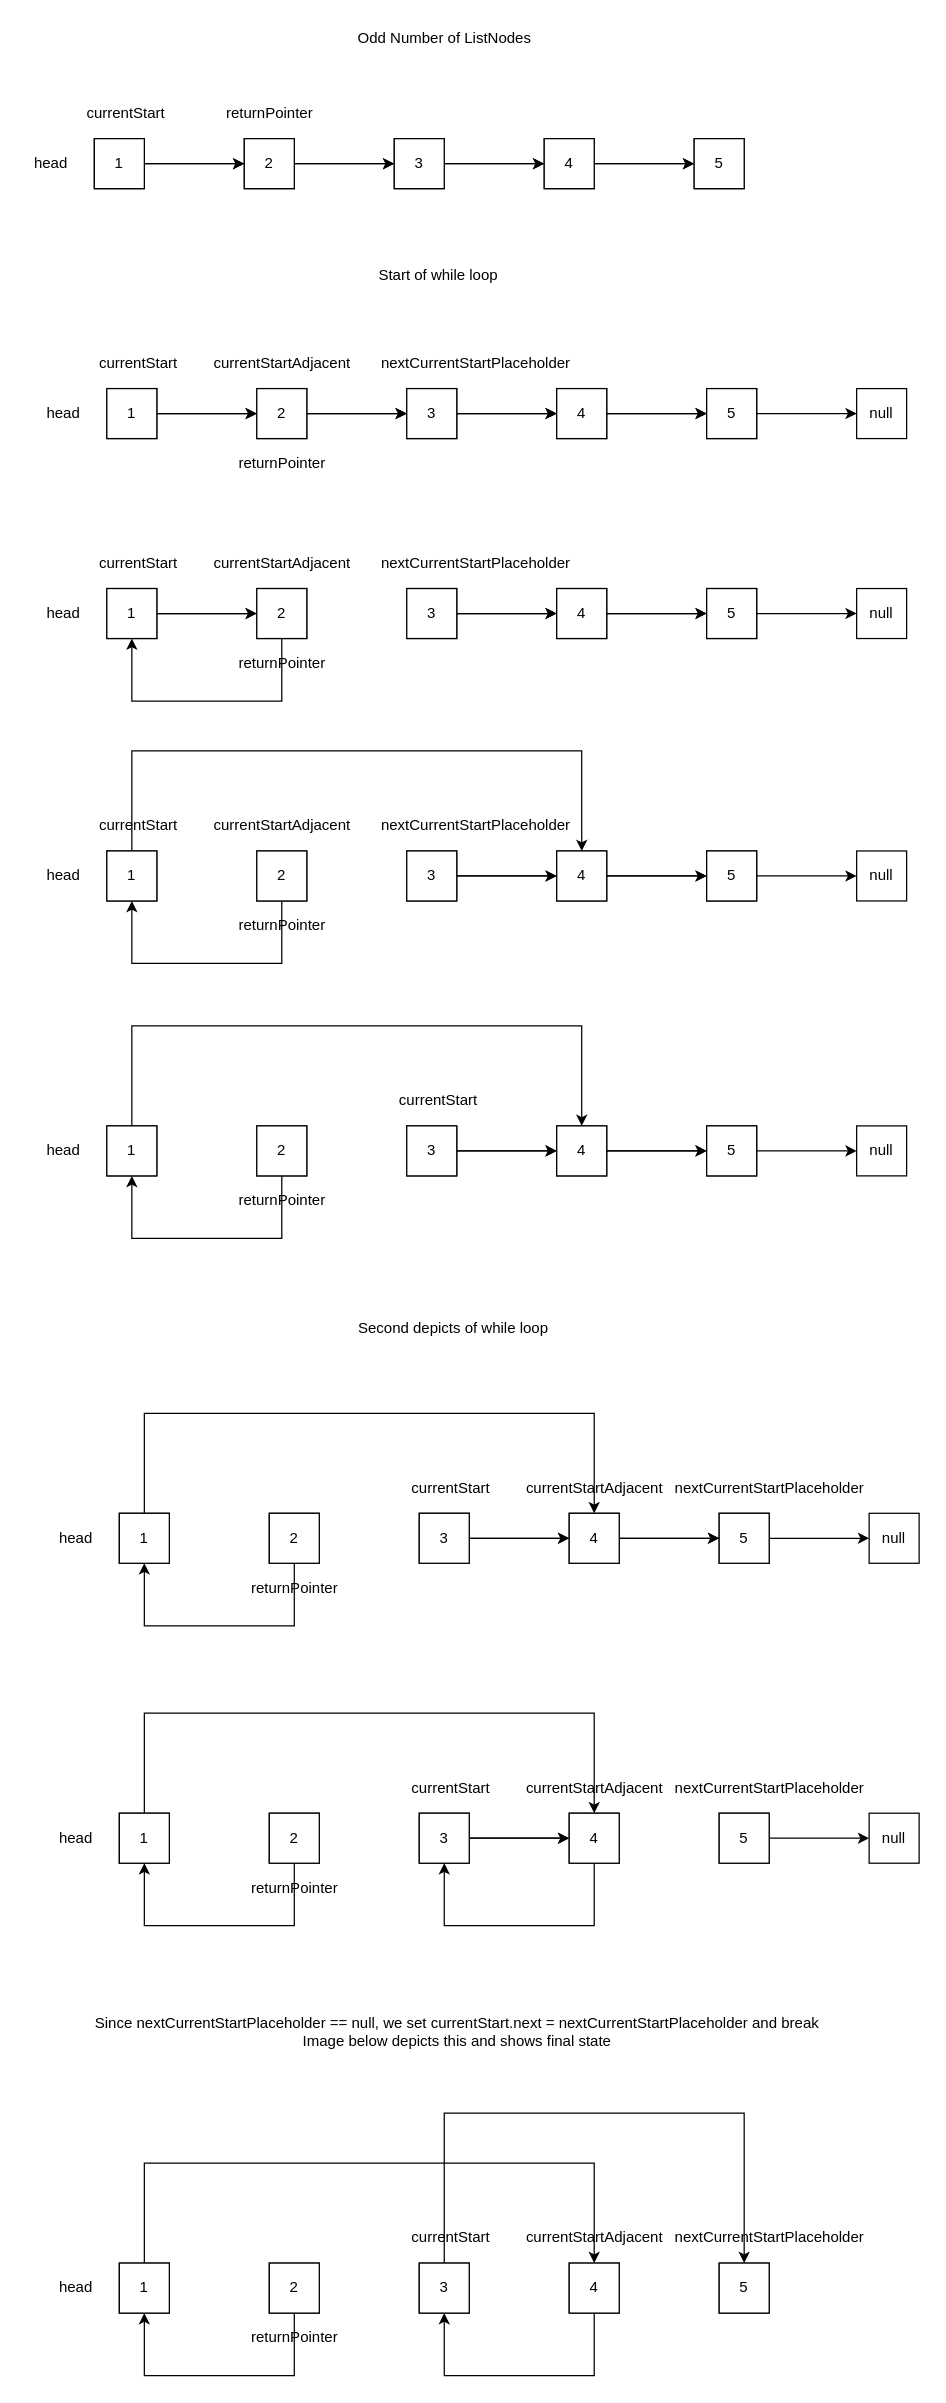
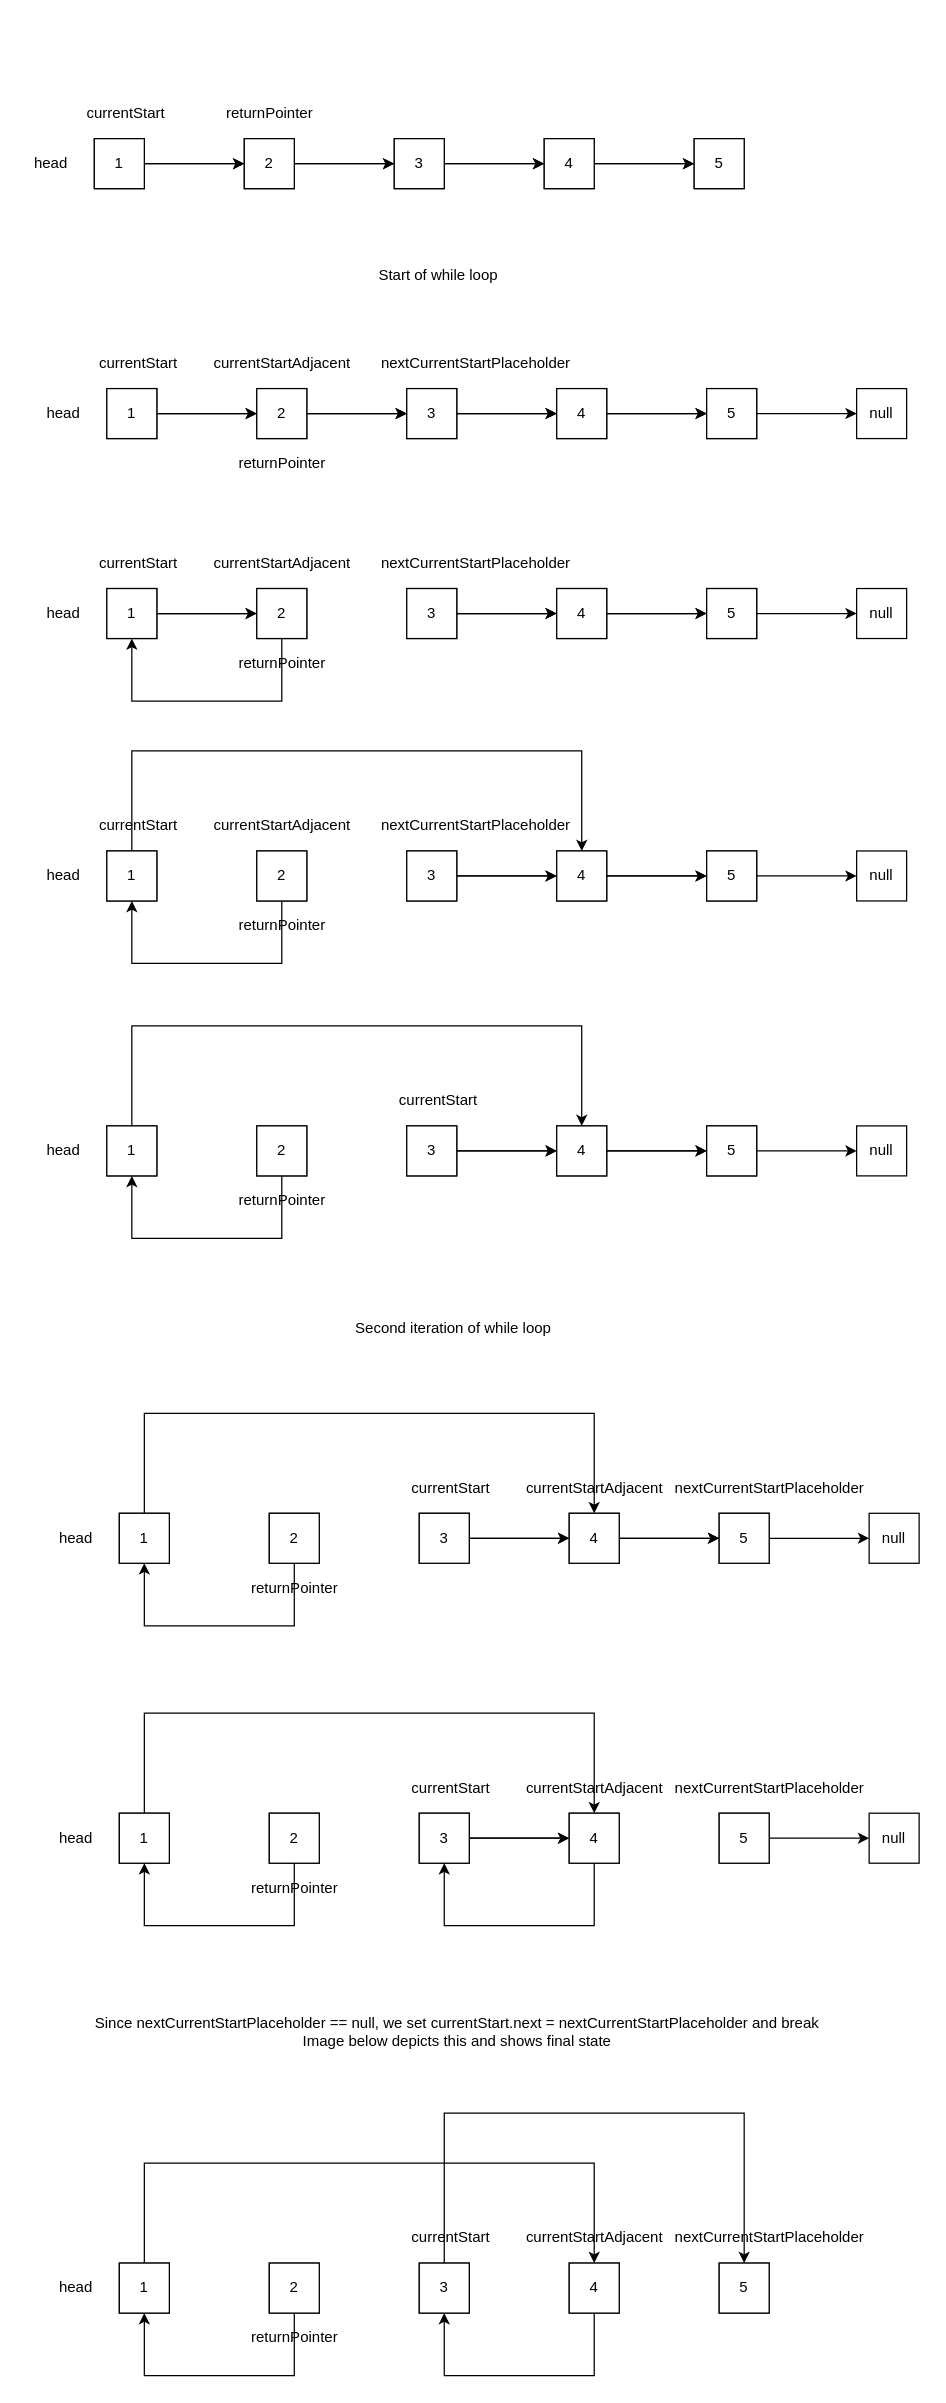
node "Odd Number of ListNodes": removed
node "Second depicts of while loop": label "Second depicts of while loop" -> "Second iteration of while loop"
